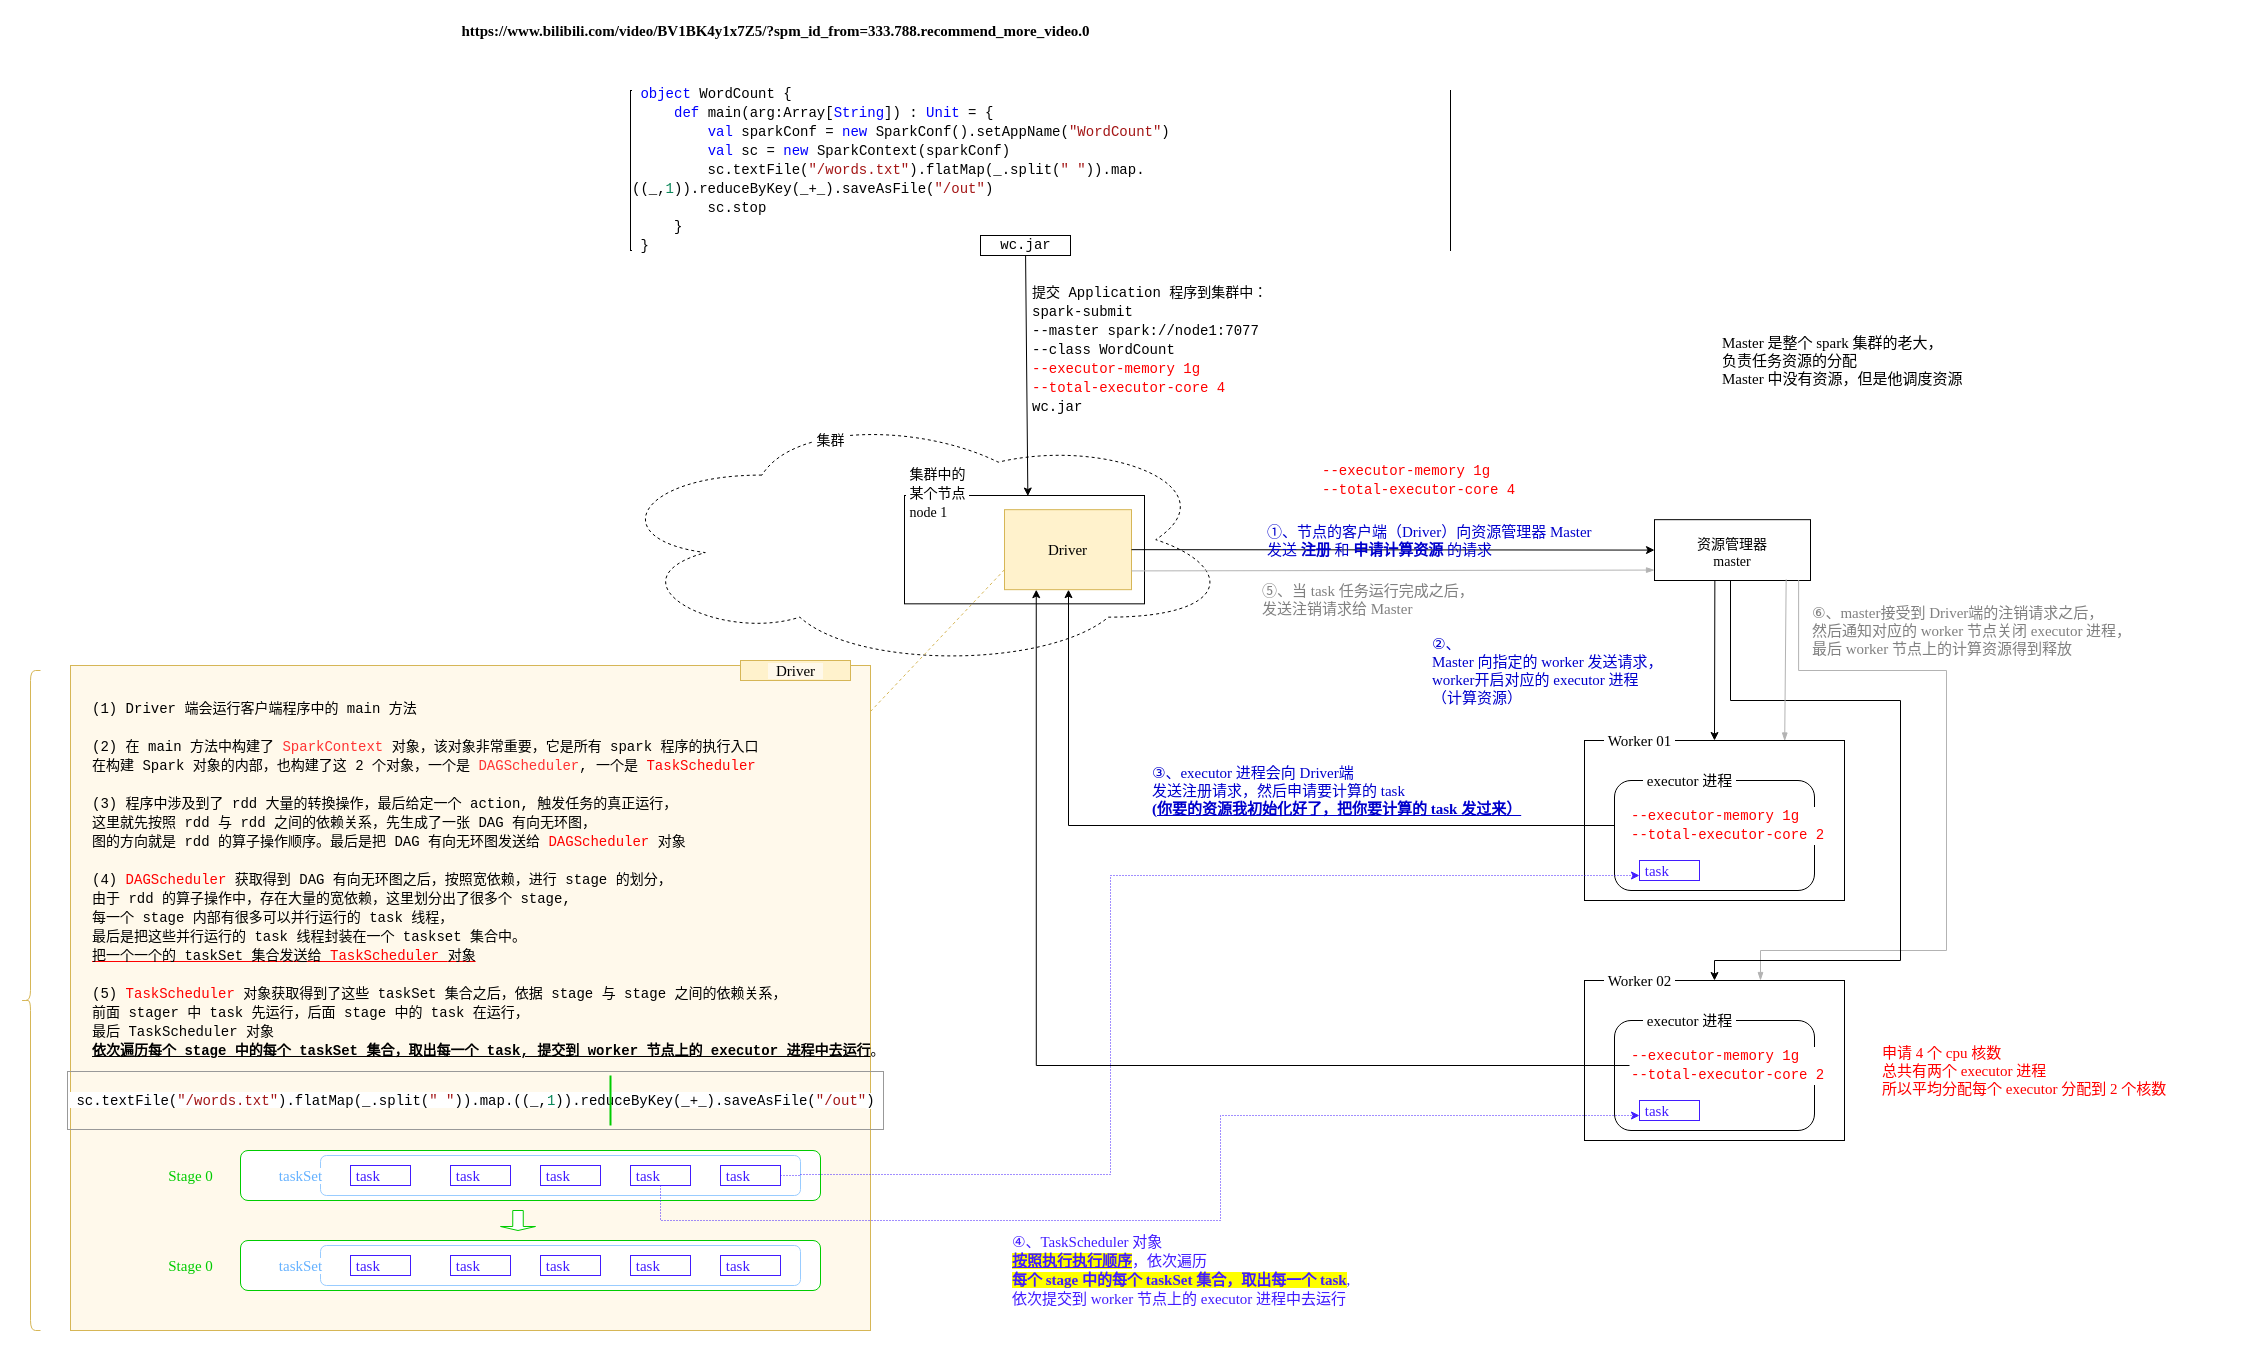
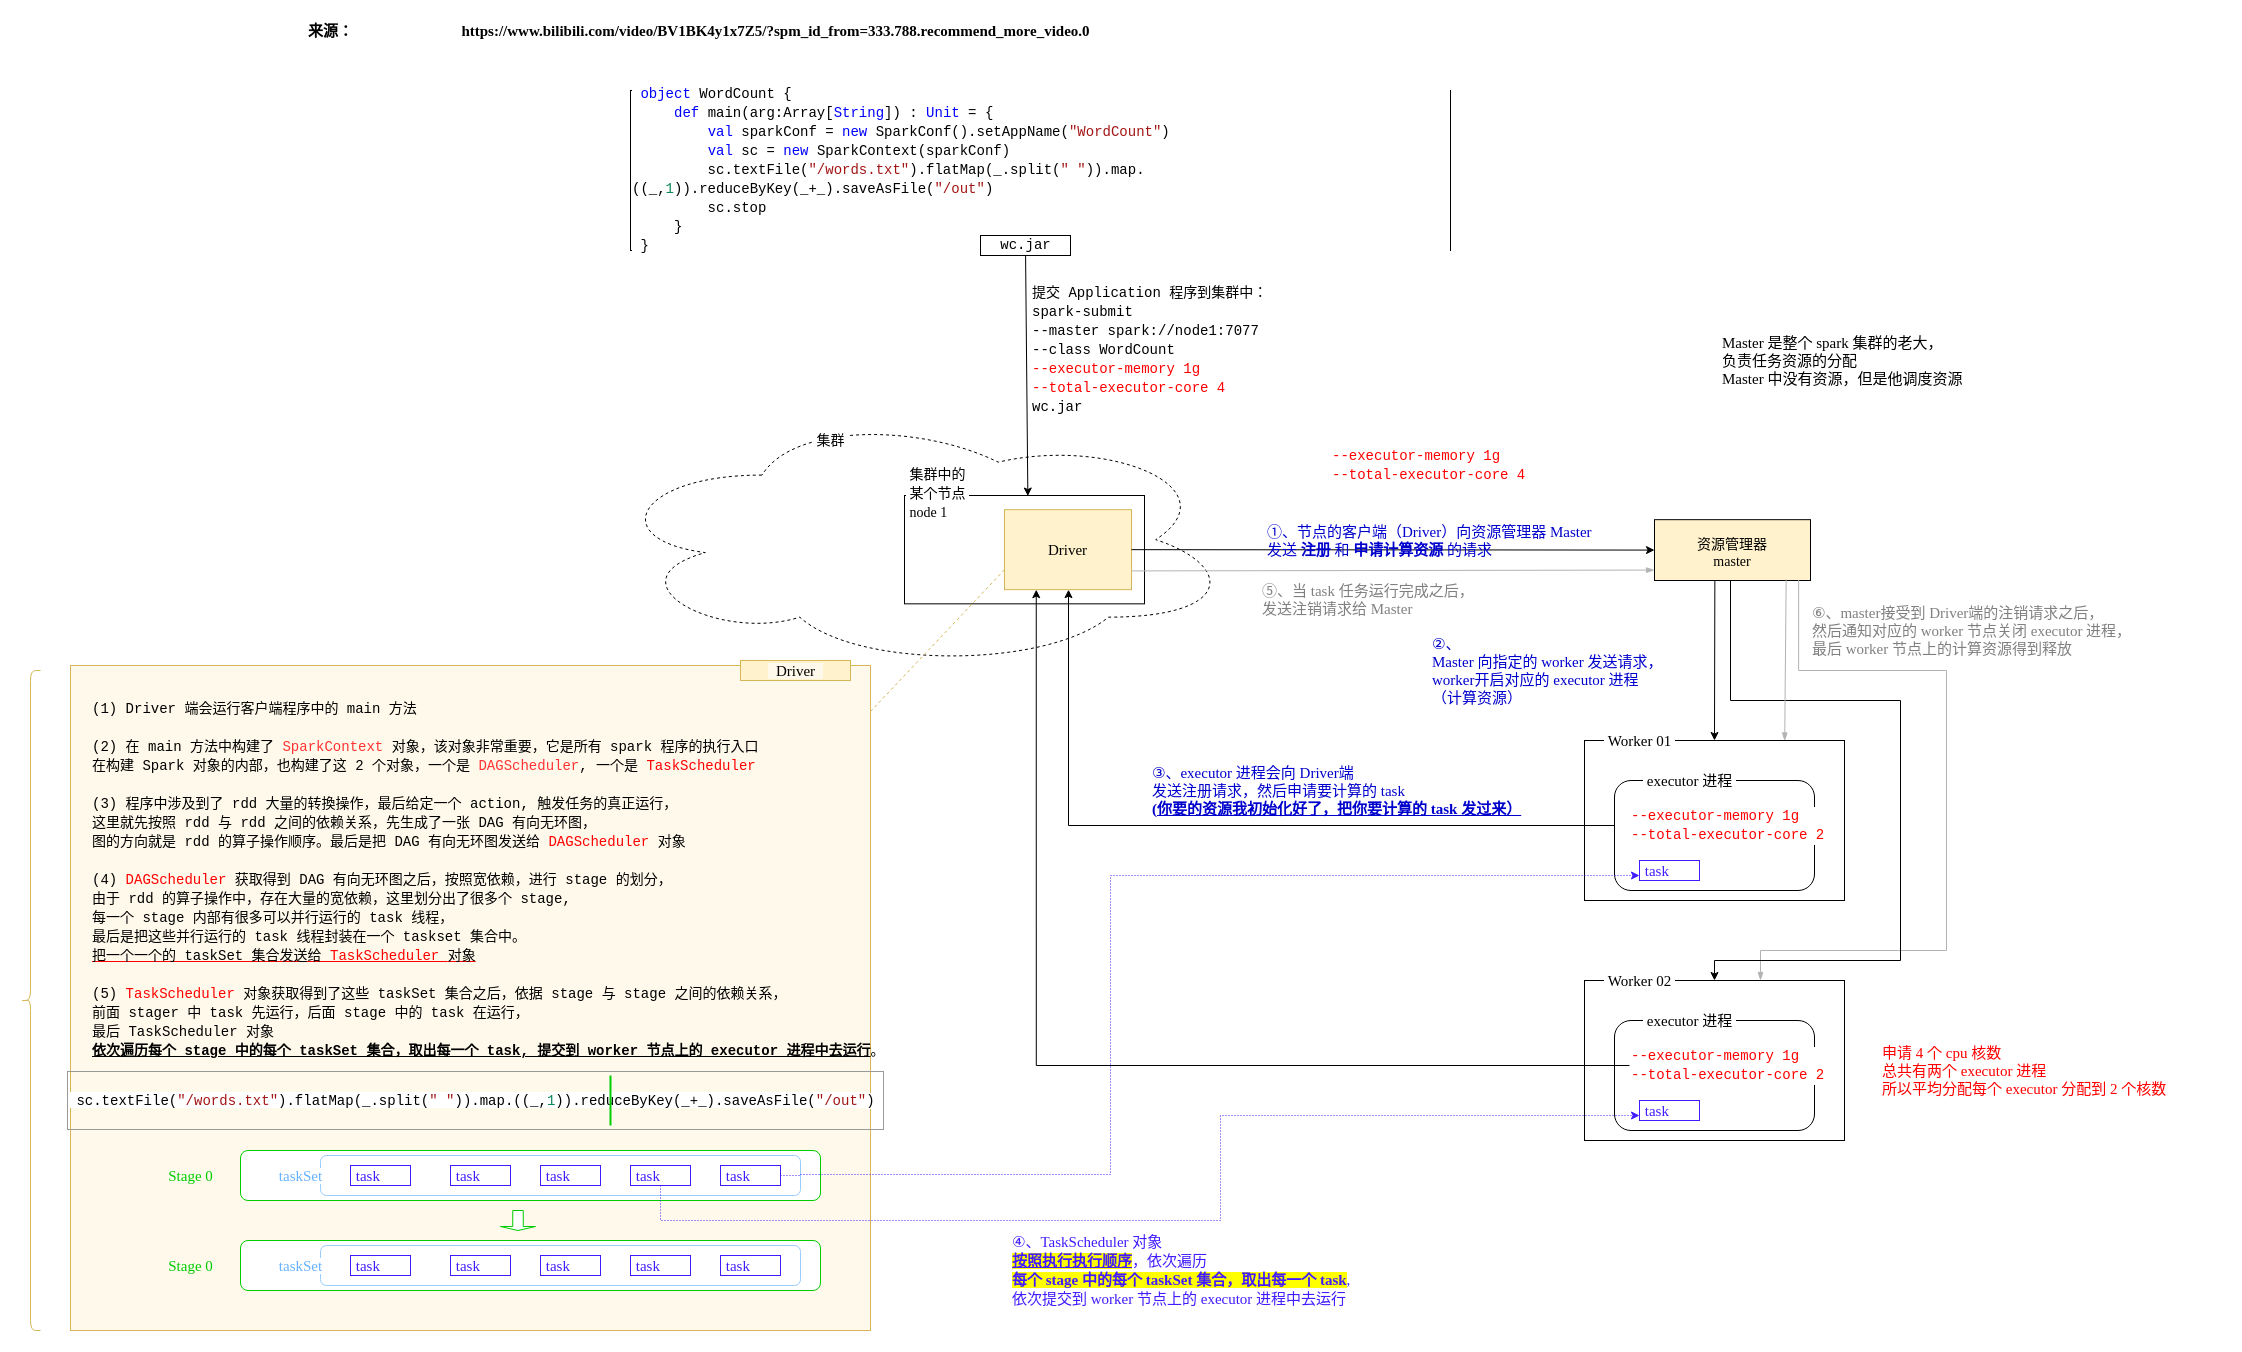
node "来源：": added
node "--executor-memory 1g --total-executor-core 4": moved (1421, 481) -> (1431, 466)
node "资源管理器 master": fillcolor #ffffff -> #fff2cc
